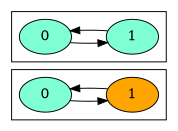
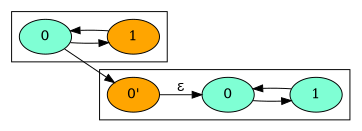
node "0'": added
